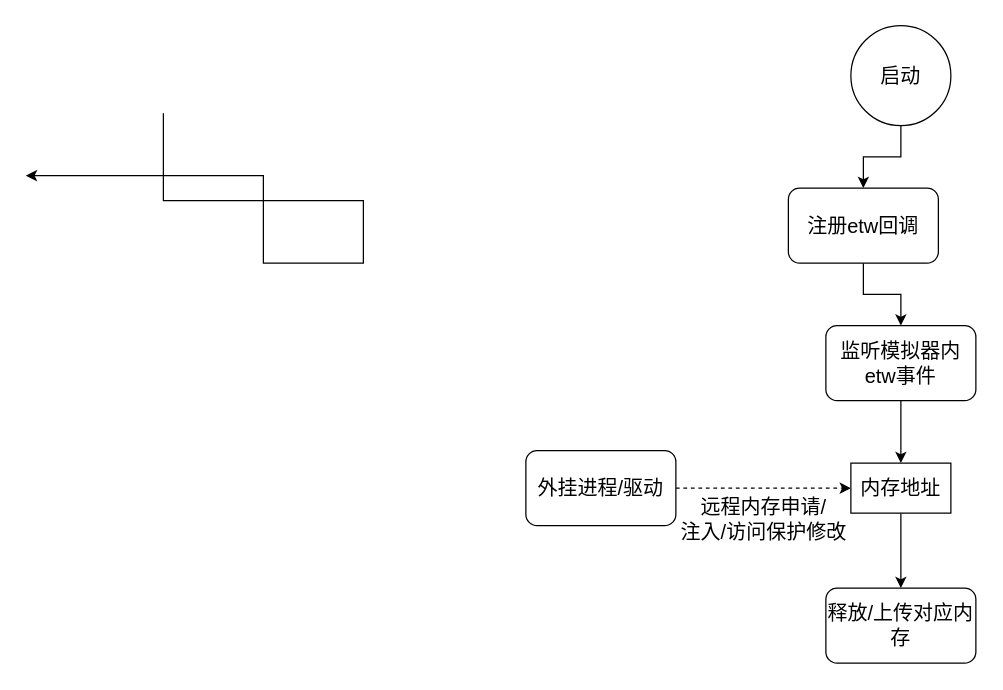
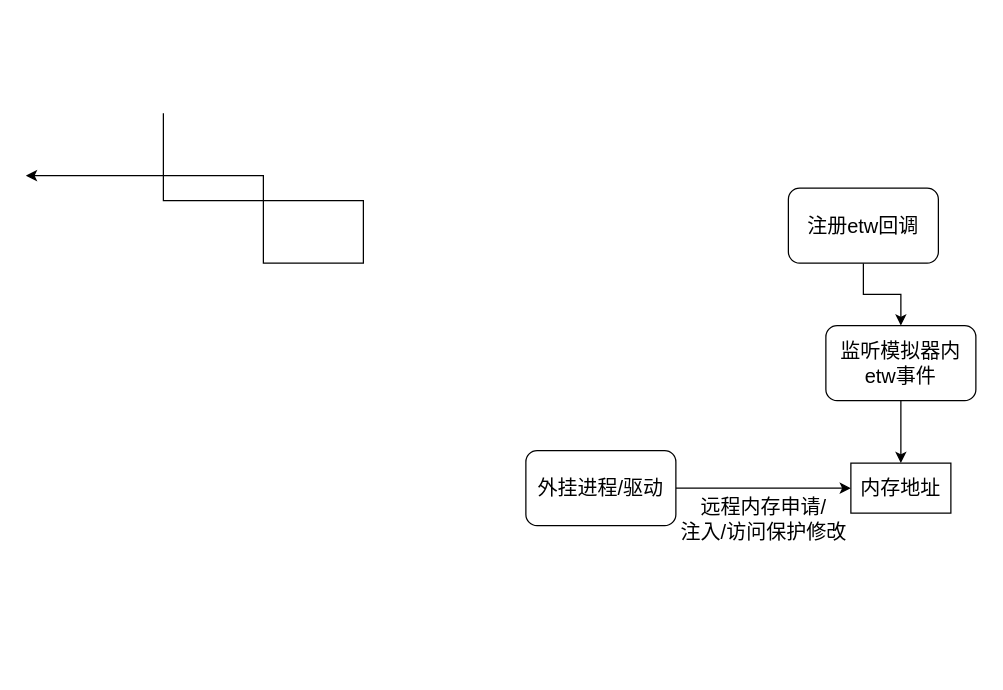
node "启动": removed
edge "启动" -> "注册etw回调": removed
edge "外挂进程/驱动" -> "内存地址": style dashed -> solid
edge "内存地址" -> "释放/上传对应内存": removed
node "释放/上传对应内存": removed
